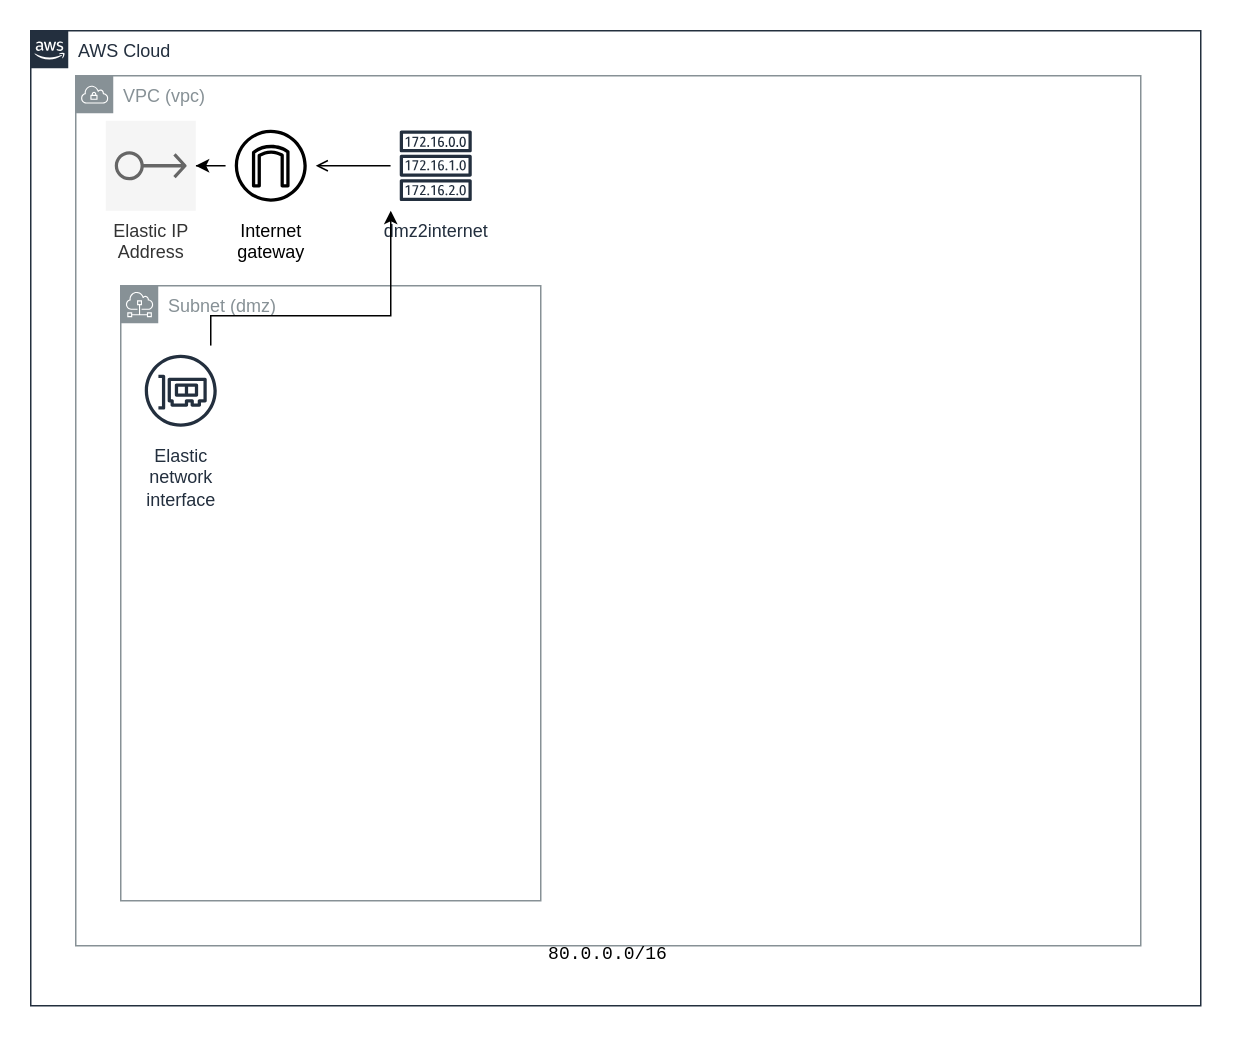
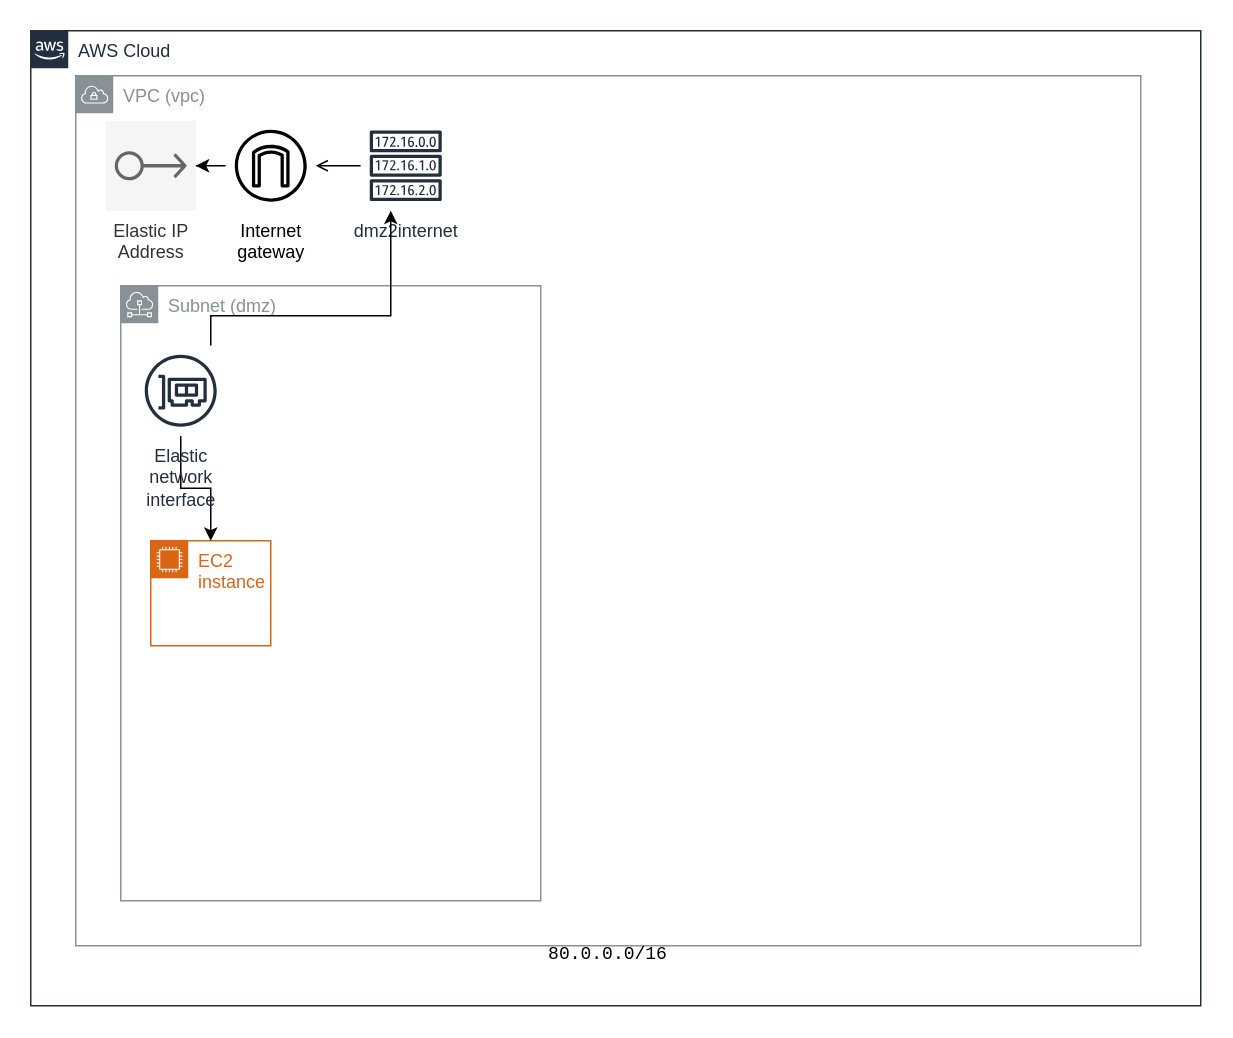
node "dmz2internet": moved (436, 166) -> (406, 166)
edge "Elastic network interface" -> "EC2 instance": added
node "EC2 instance": added
